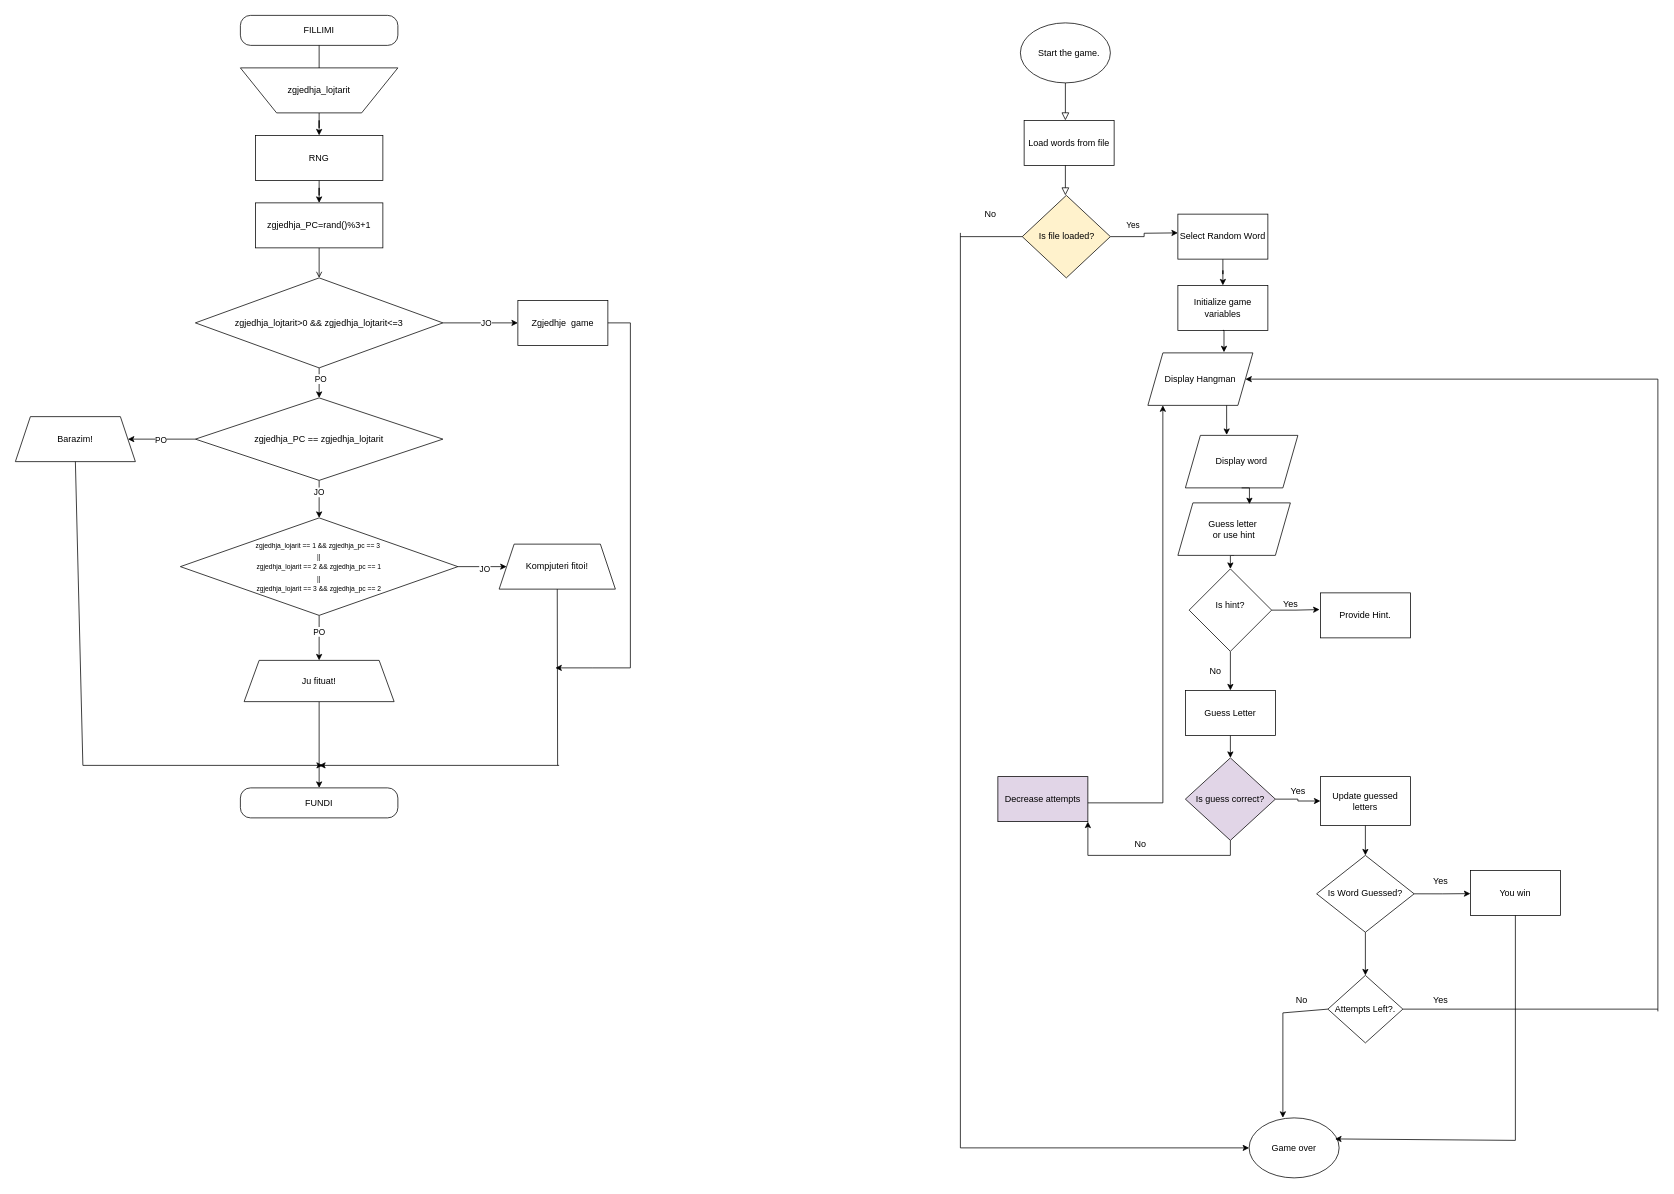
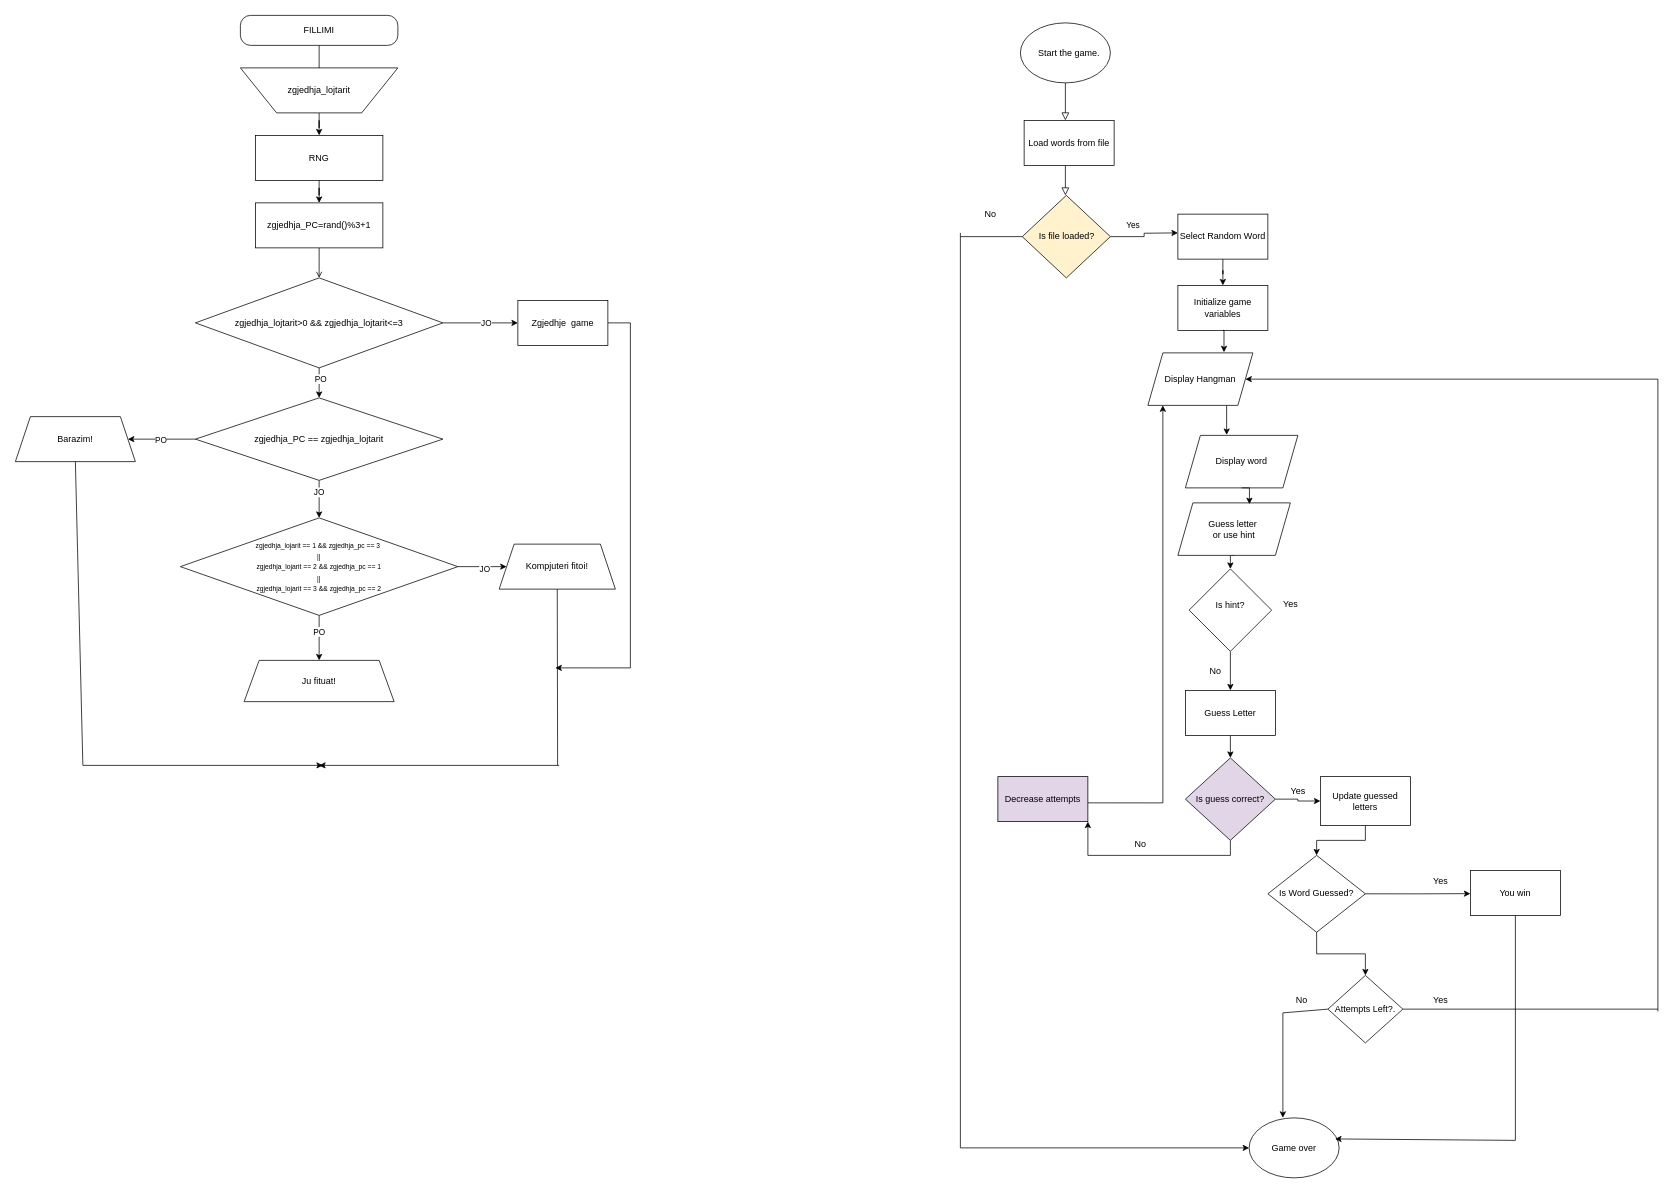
edge "Is hint?" -> "Provide Hint.": removed
node "Provide Hint.": removed
edge "Ju fituat!" -> "FUNDI": removed
node "FUNDI": removed
node "Is Word Guessed?": moved (1365, 894) -> (1317, 894)
